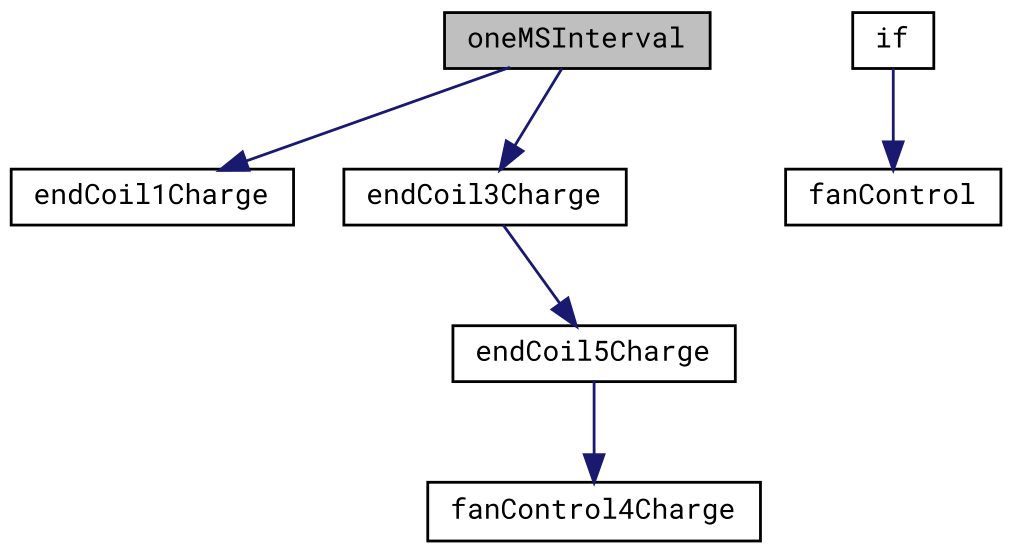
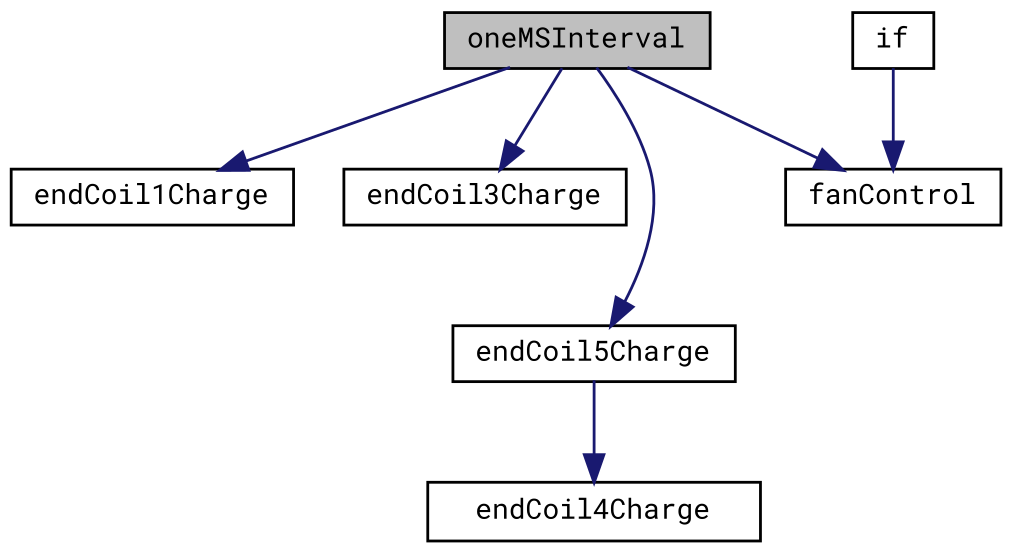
edge "oneMSInterval" -> "fanControl": added
edge "endCoil3Charge" -> "endCoil5Charge": now "oneMSInterval" -> "endCoil5Charge"
node "fanControl4Charge": label "fanControl4Charge" -> "endCoil4Charge"
